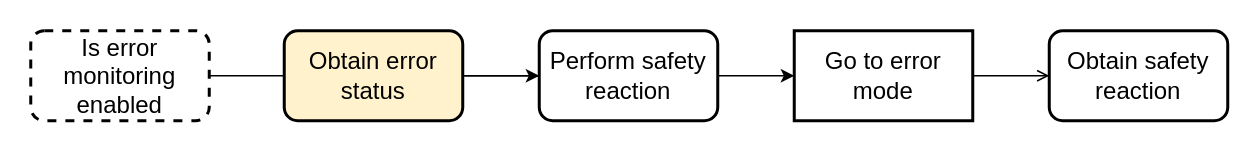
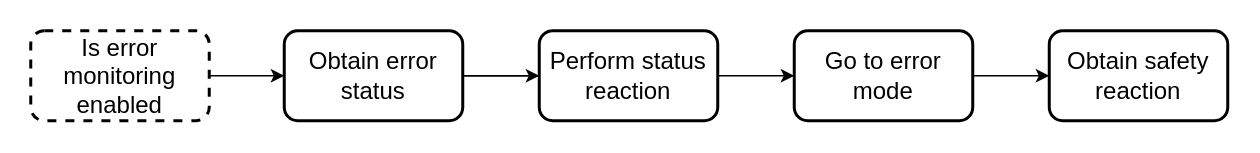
edge "Is error monitoring enabled" -- "Obtain error status": arrowhead none -> classic
node "Obtain error status": fillcolor #fff2cc -> #ffffff
node "Perform safety reaction": label "Perform safety reaction" -> "Perform status reaction"
node "Go to error mode": shape rectangle -> rounded rectangle
edge "Go to error mode" -> "Obtain safety reaction": arrowhead open -> classic
